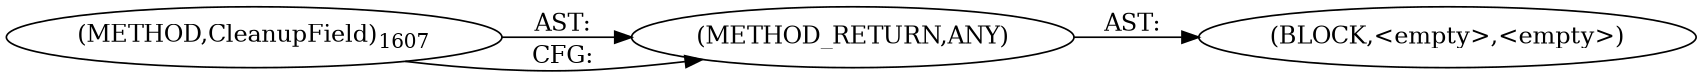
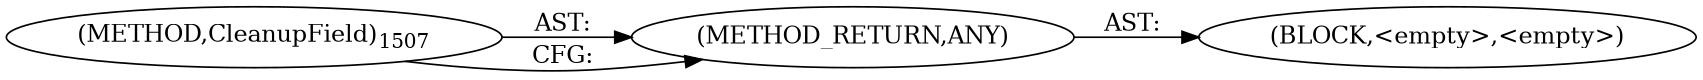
node "(METHOD,CleanupField)": text "1607" -> "1507"
